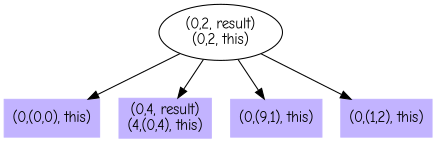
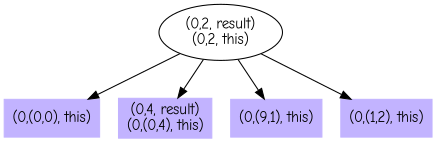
node "(0,4, result) (4,(0,4), this)": label "(0,4, result) (4,(0,4), this)" -> "(0,4, result) (0,(0,4), this)"
